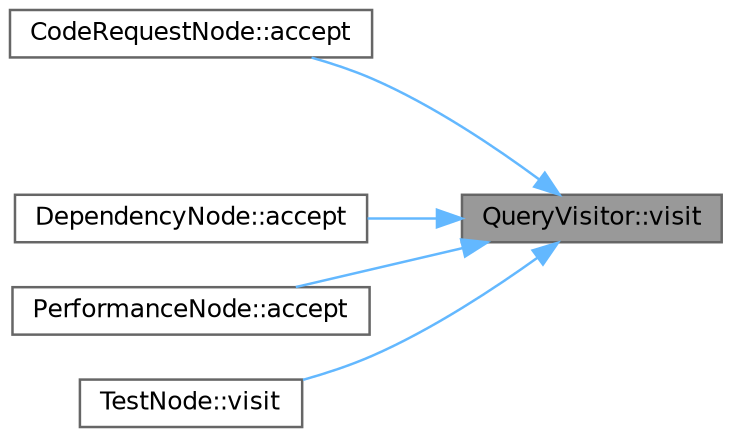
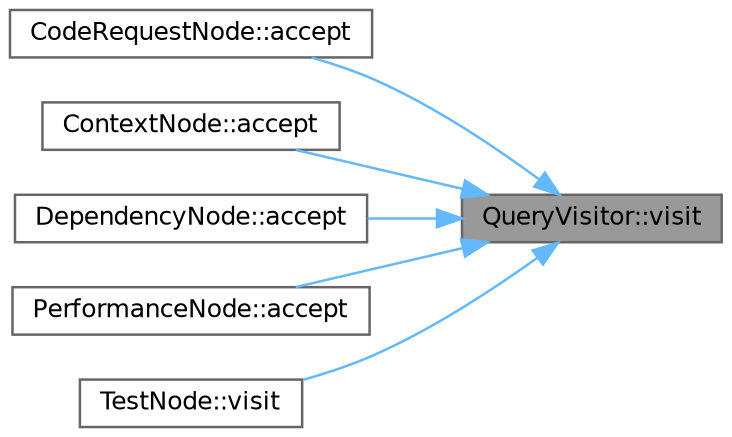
node "ContextNode::accept": added
